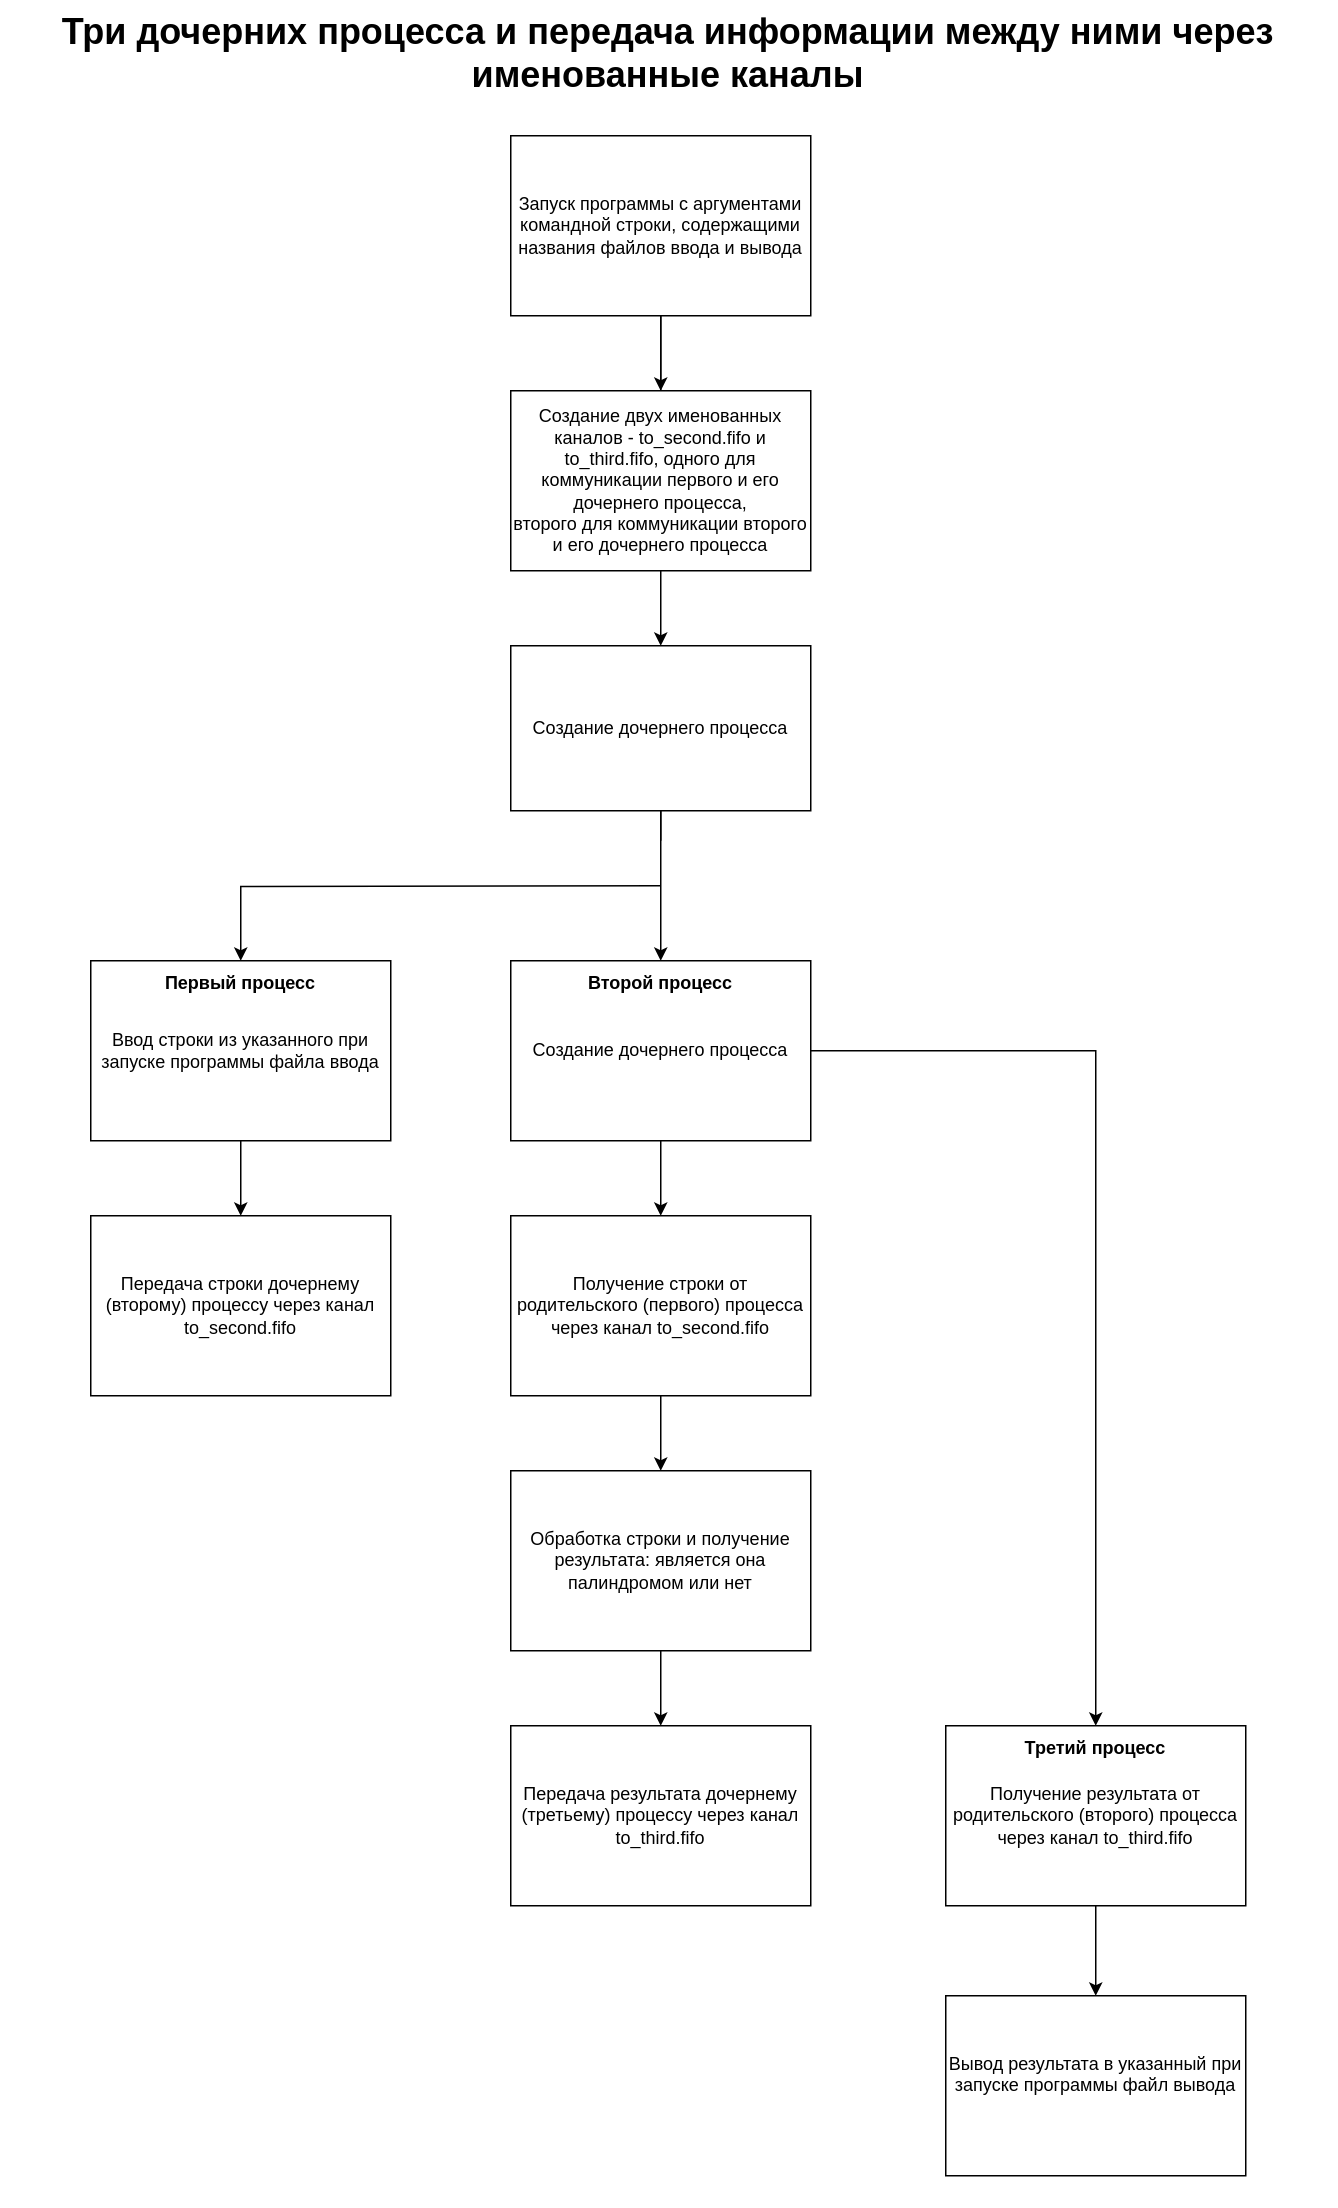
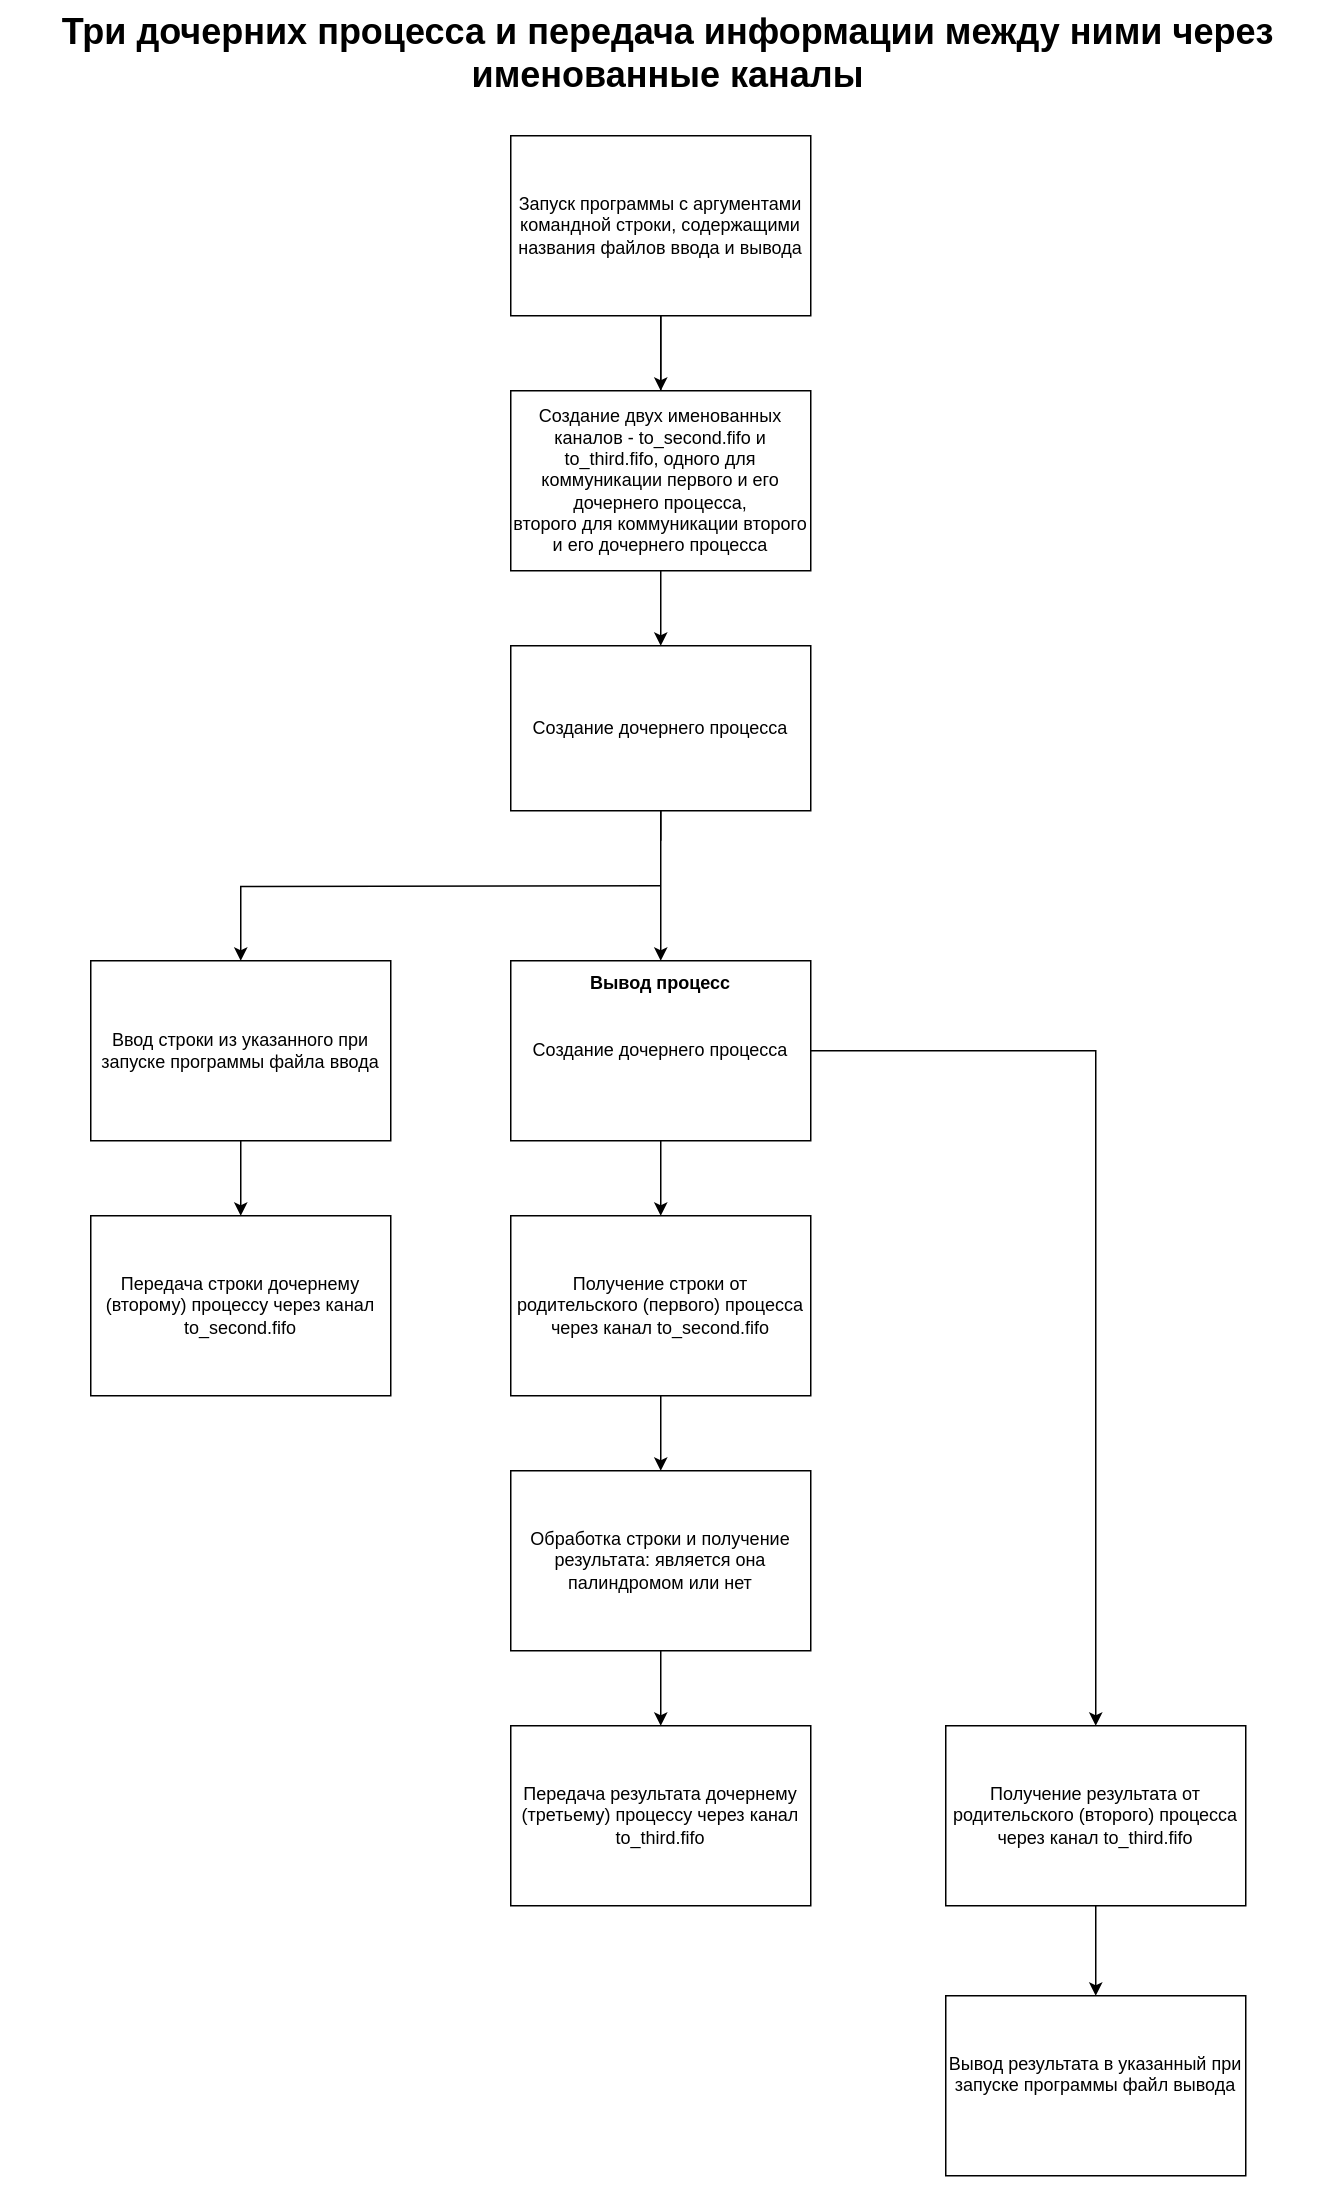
node "Первый процесс": removed
node "Второй процесс": label "Второй процесс" -> "Вывод процесс"
node "Третий процесс": removed
